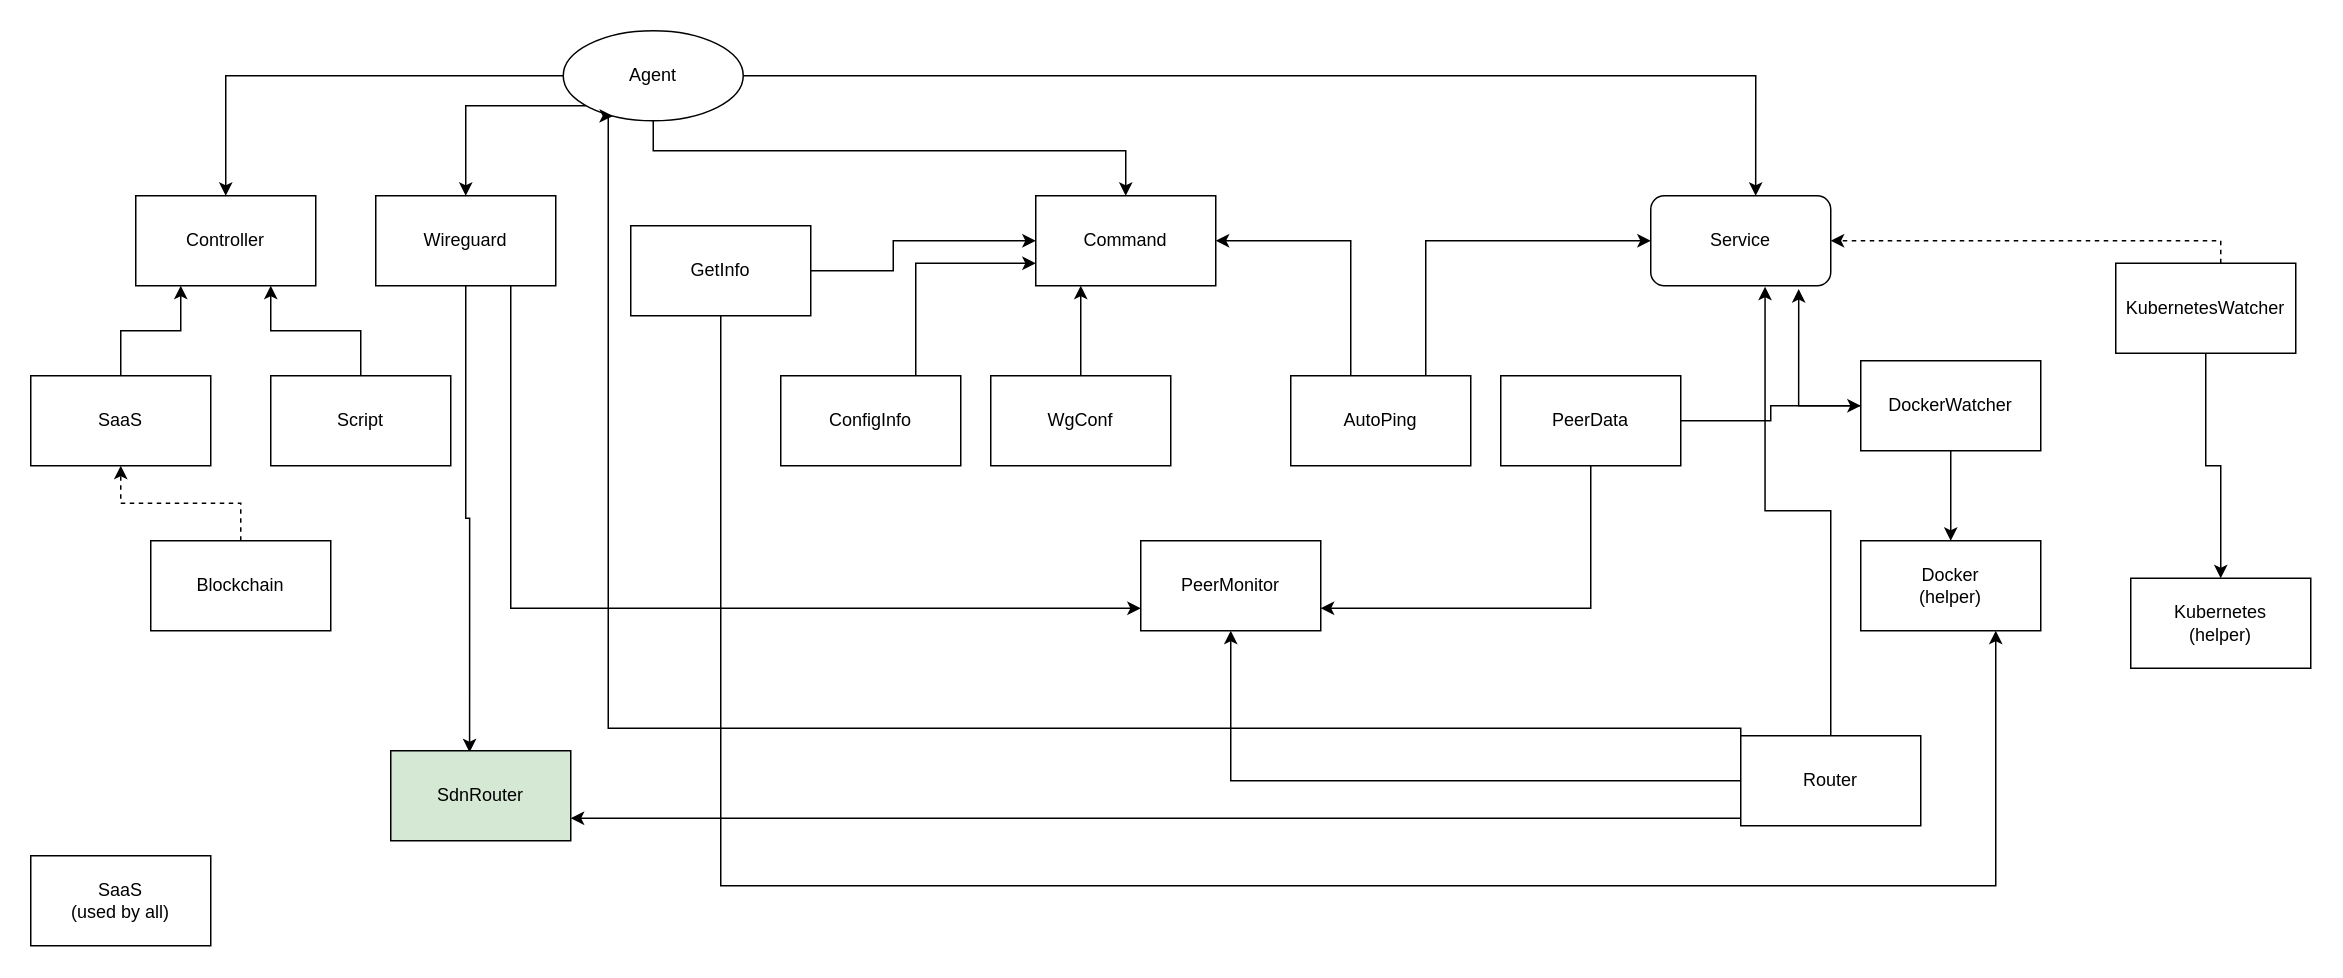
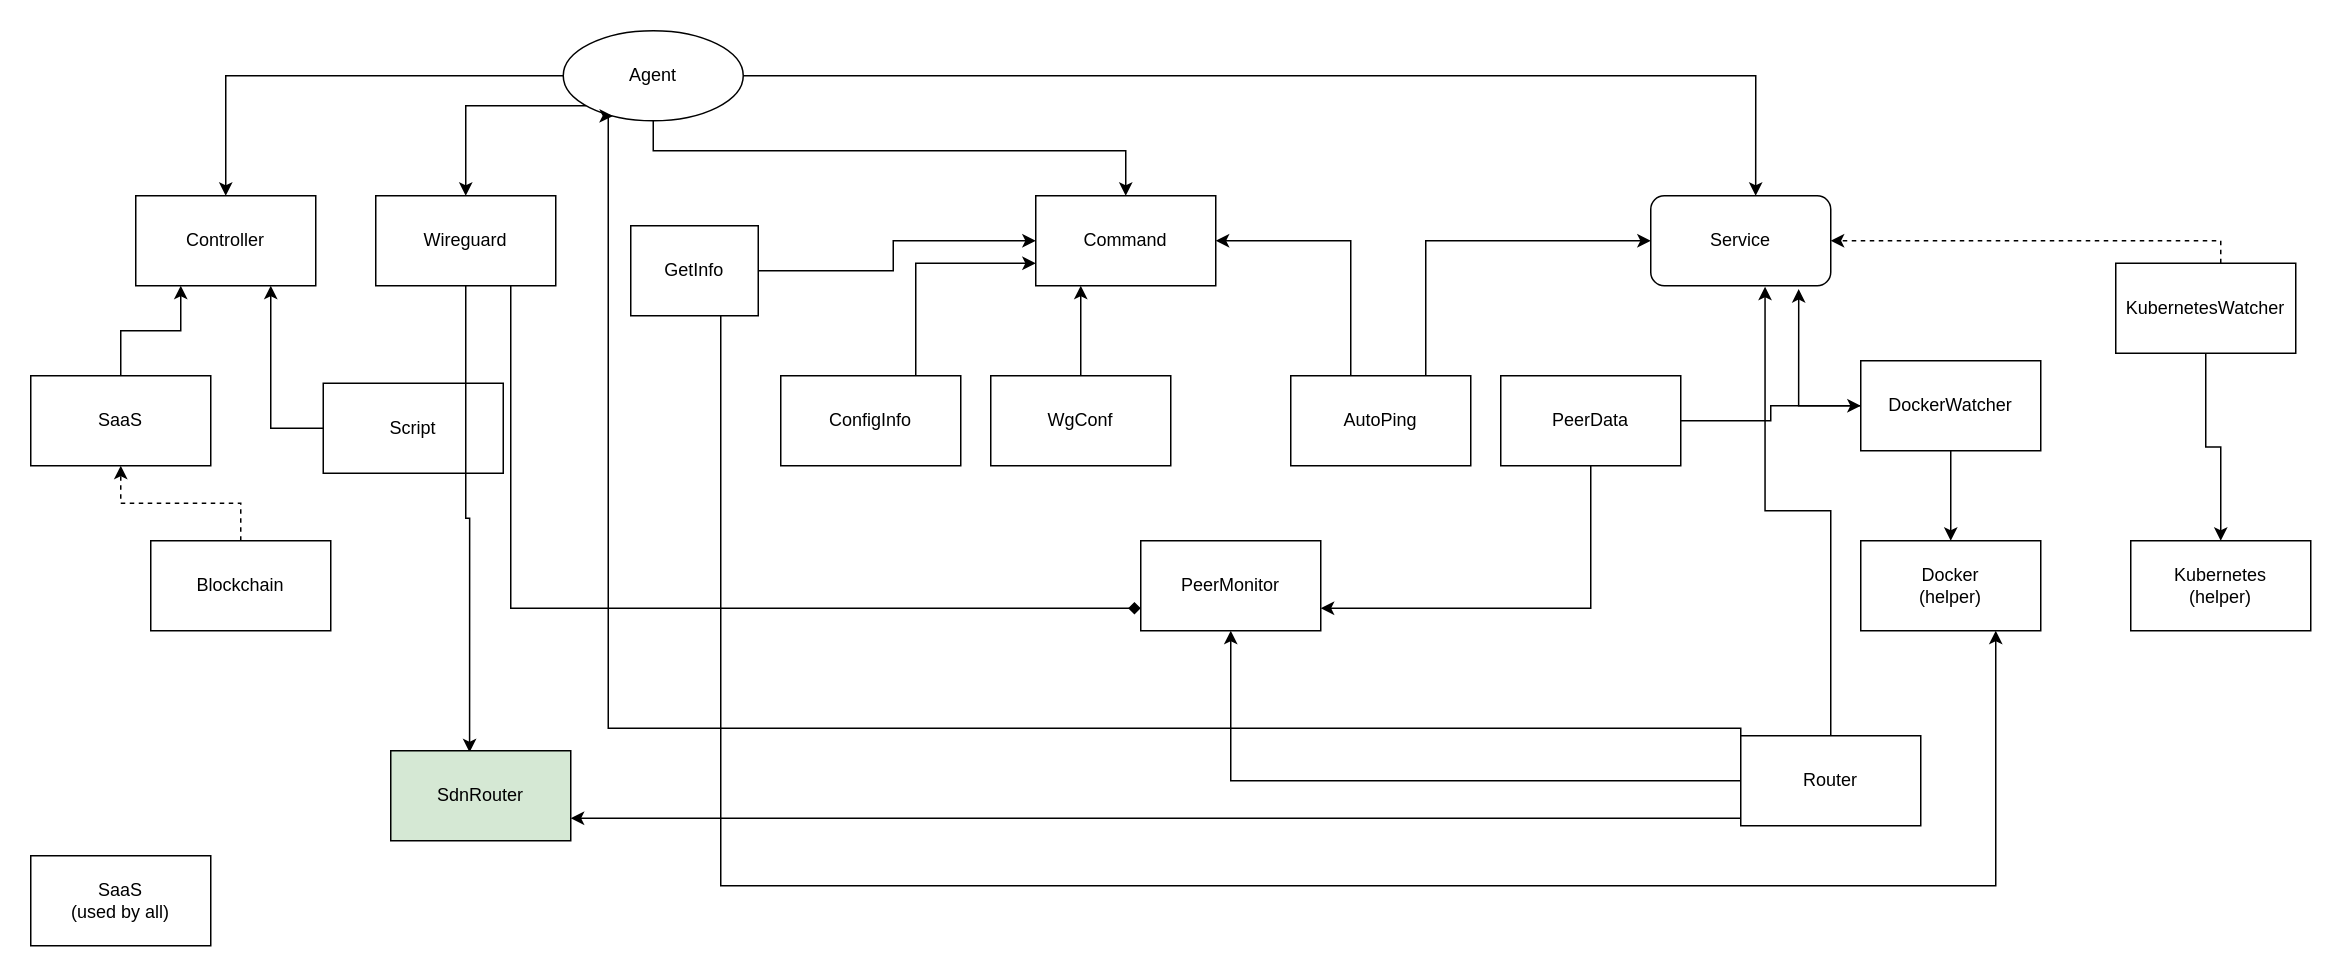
node "GetInfo": size 180x90 -> 128x90
node "Script": moved (361, 421) -> (413, 428)
edge "Wireguard" -> "PeerMonitor": arrowhead classic -> diamond
node "Kubernetes (helper)": moved (2221, 623) -> (2221, 586)
